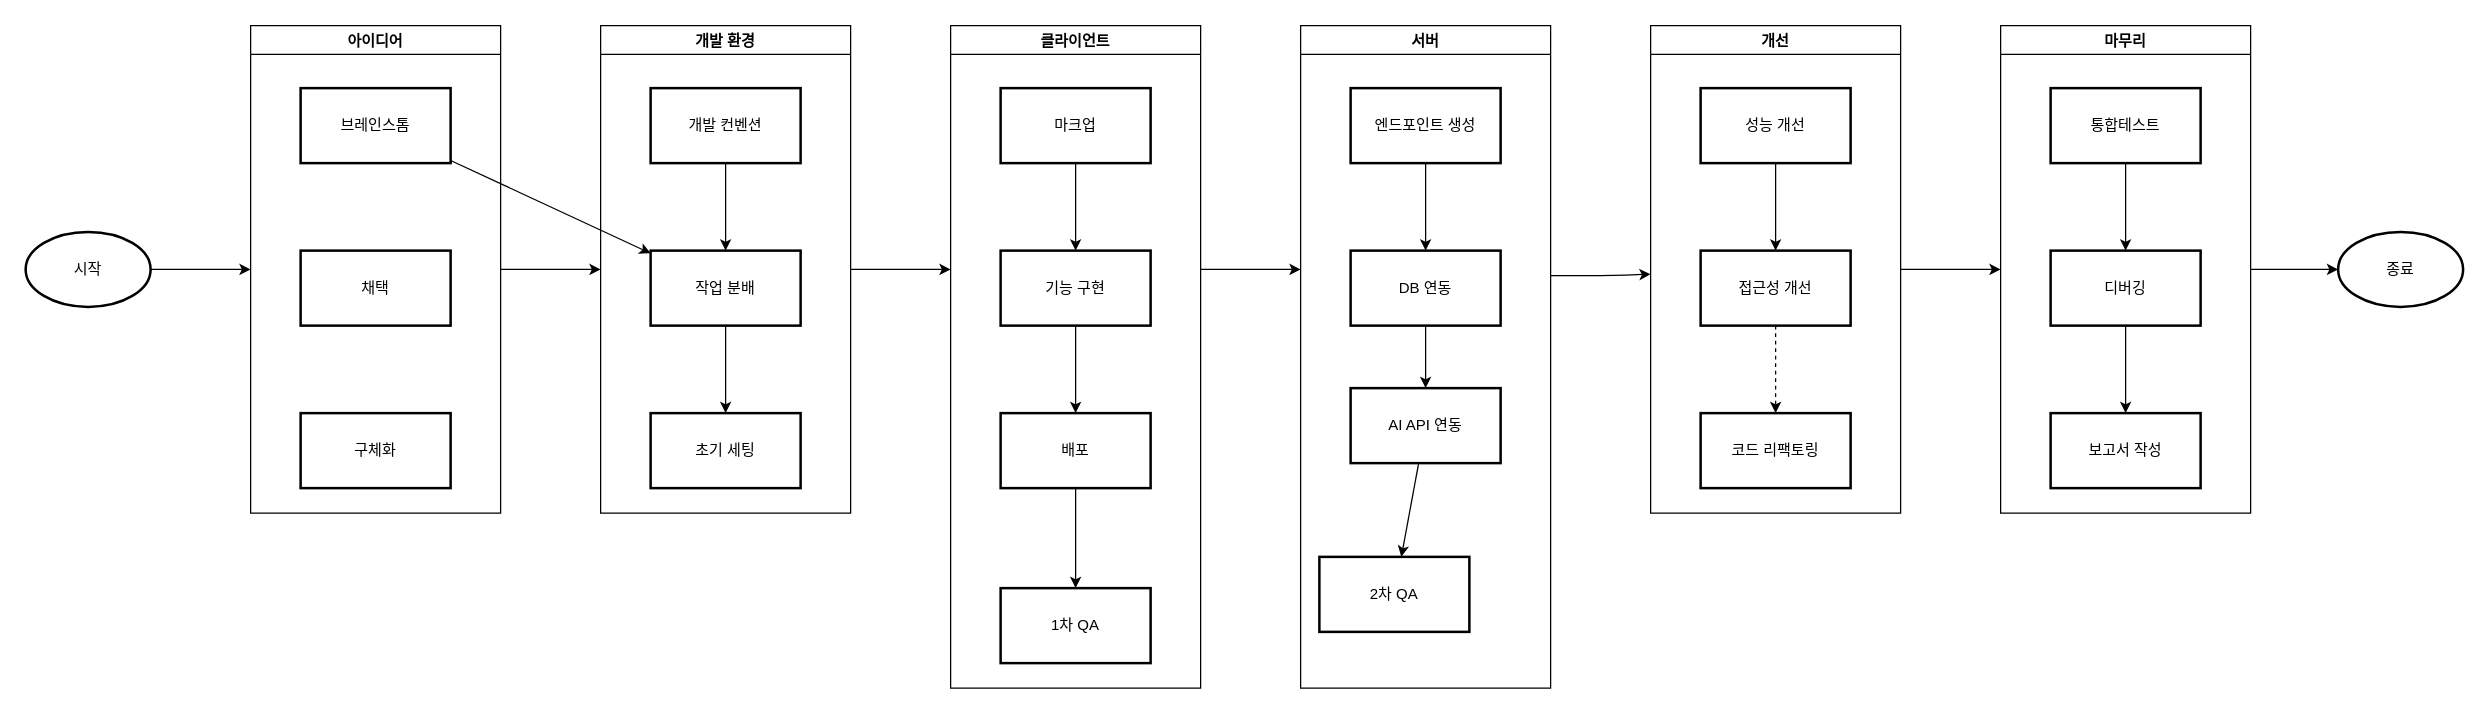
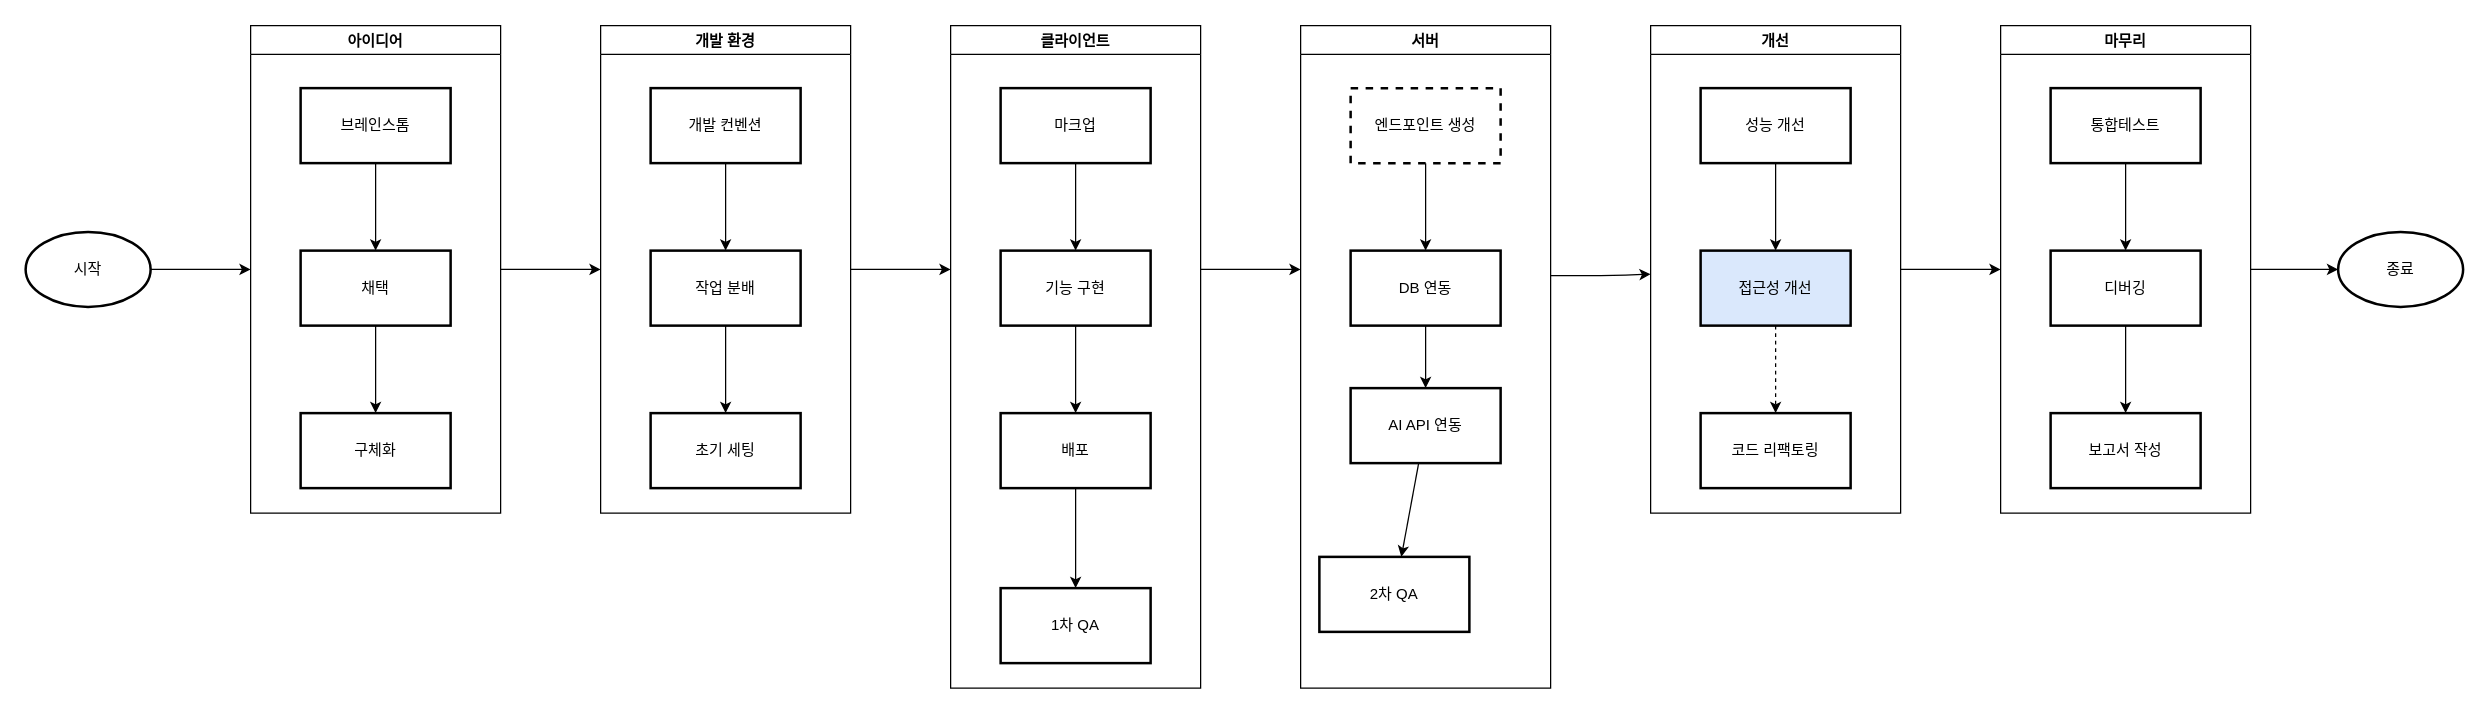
node "엔드포인트 생성": style solid -> dashed
edge "브레인스톰" -> "작업 분배": now "브레인스톰" -> "채택"
node "접근성 개선": fillcolor #ffffff -> #dae8fc
edge "채택" -> "구체화": added
